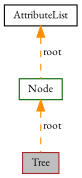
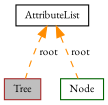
edge "Tree" -> "Node": now "Tree" -> "AttributeList"
